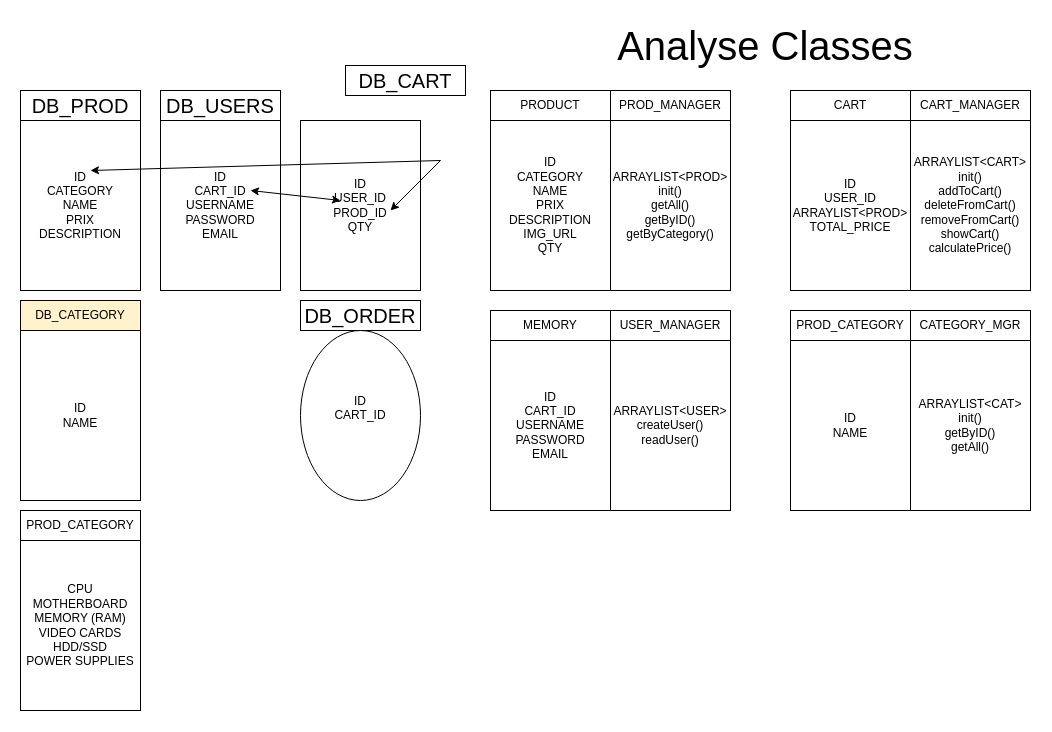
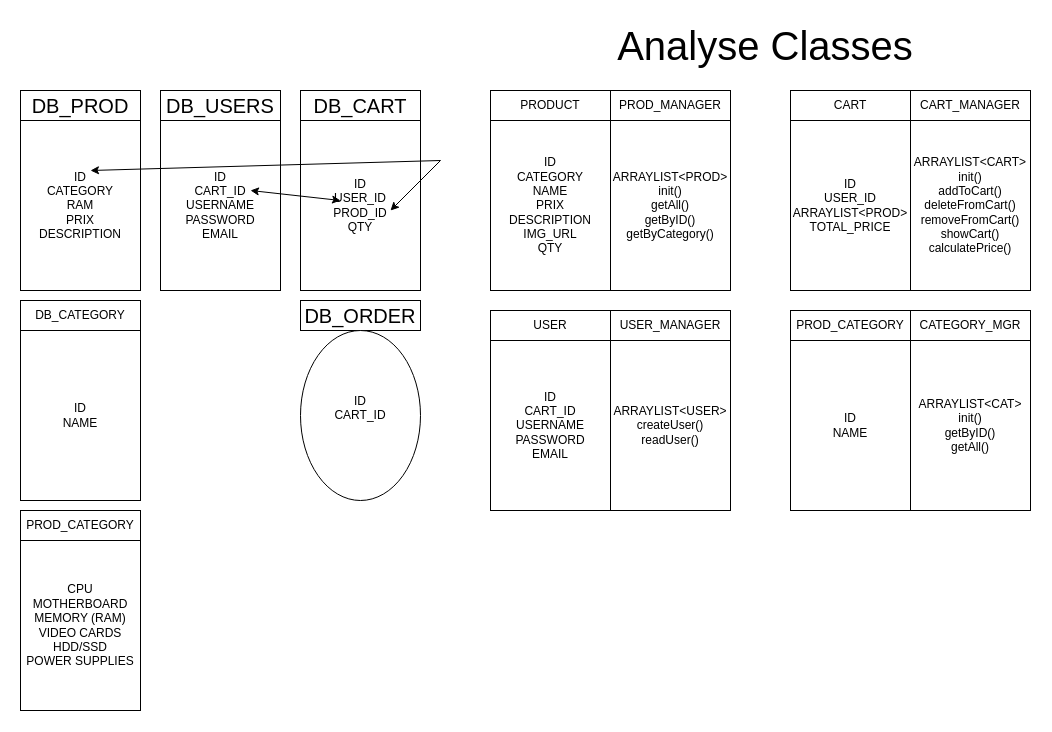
node "DB_CART": moved (406, 81) -> (361, 106)
node "ID CATEGORY NAME PRIX DESCRIPTION": label "ID CATEGORY NAME PRIX DESCRIPTION" -> "ID CATEGORY RAM PRIX DESCRIPTION"
node "DB_CATEGORY": fillcolor #fff2cc -> #ffffff
node "MEMORY": label "MEMORY" -> "USER"
